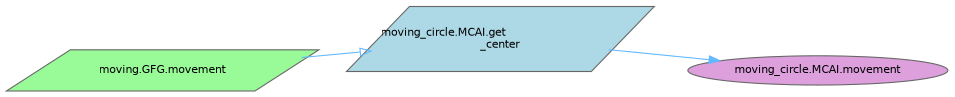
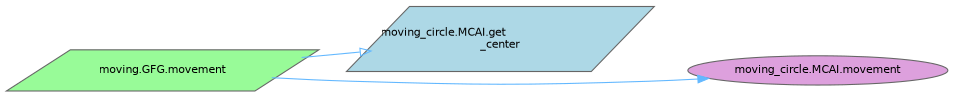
edge "moving_circle.MCAI.get _center" -> "moving_circle.MCAI.movement": now "moving.GFG.movement" -> "moving_circle.MCAI.movement"
